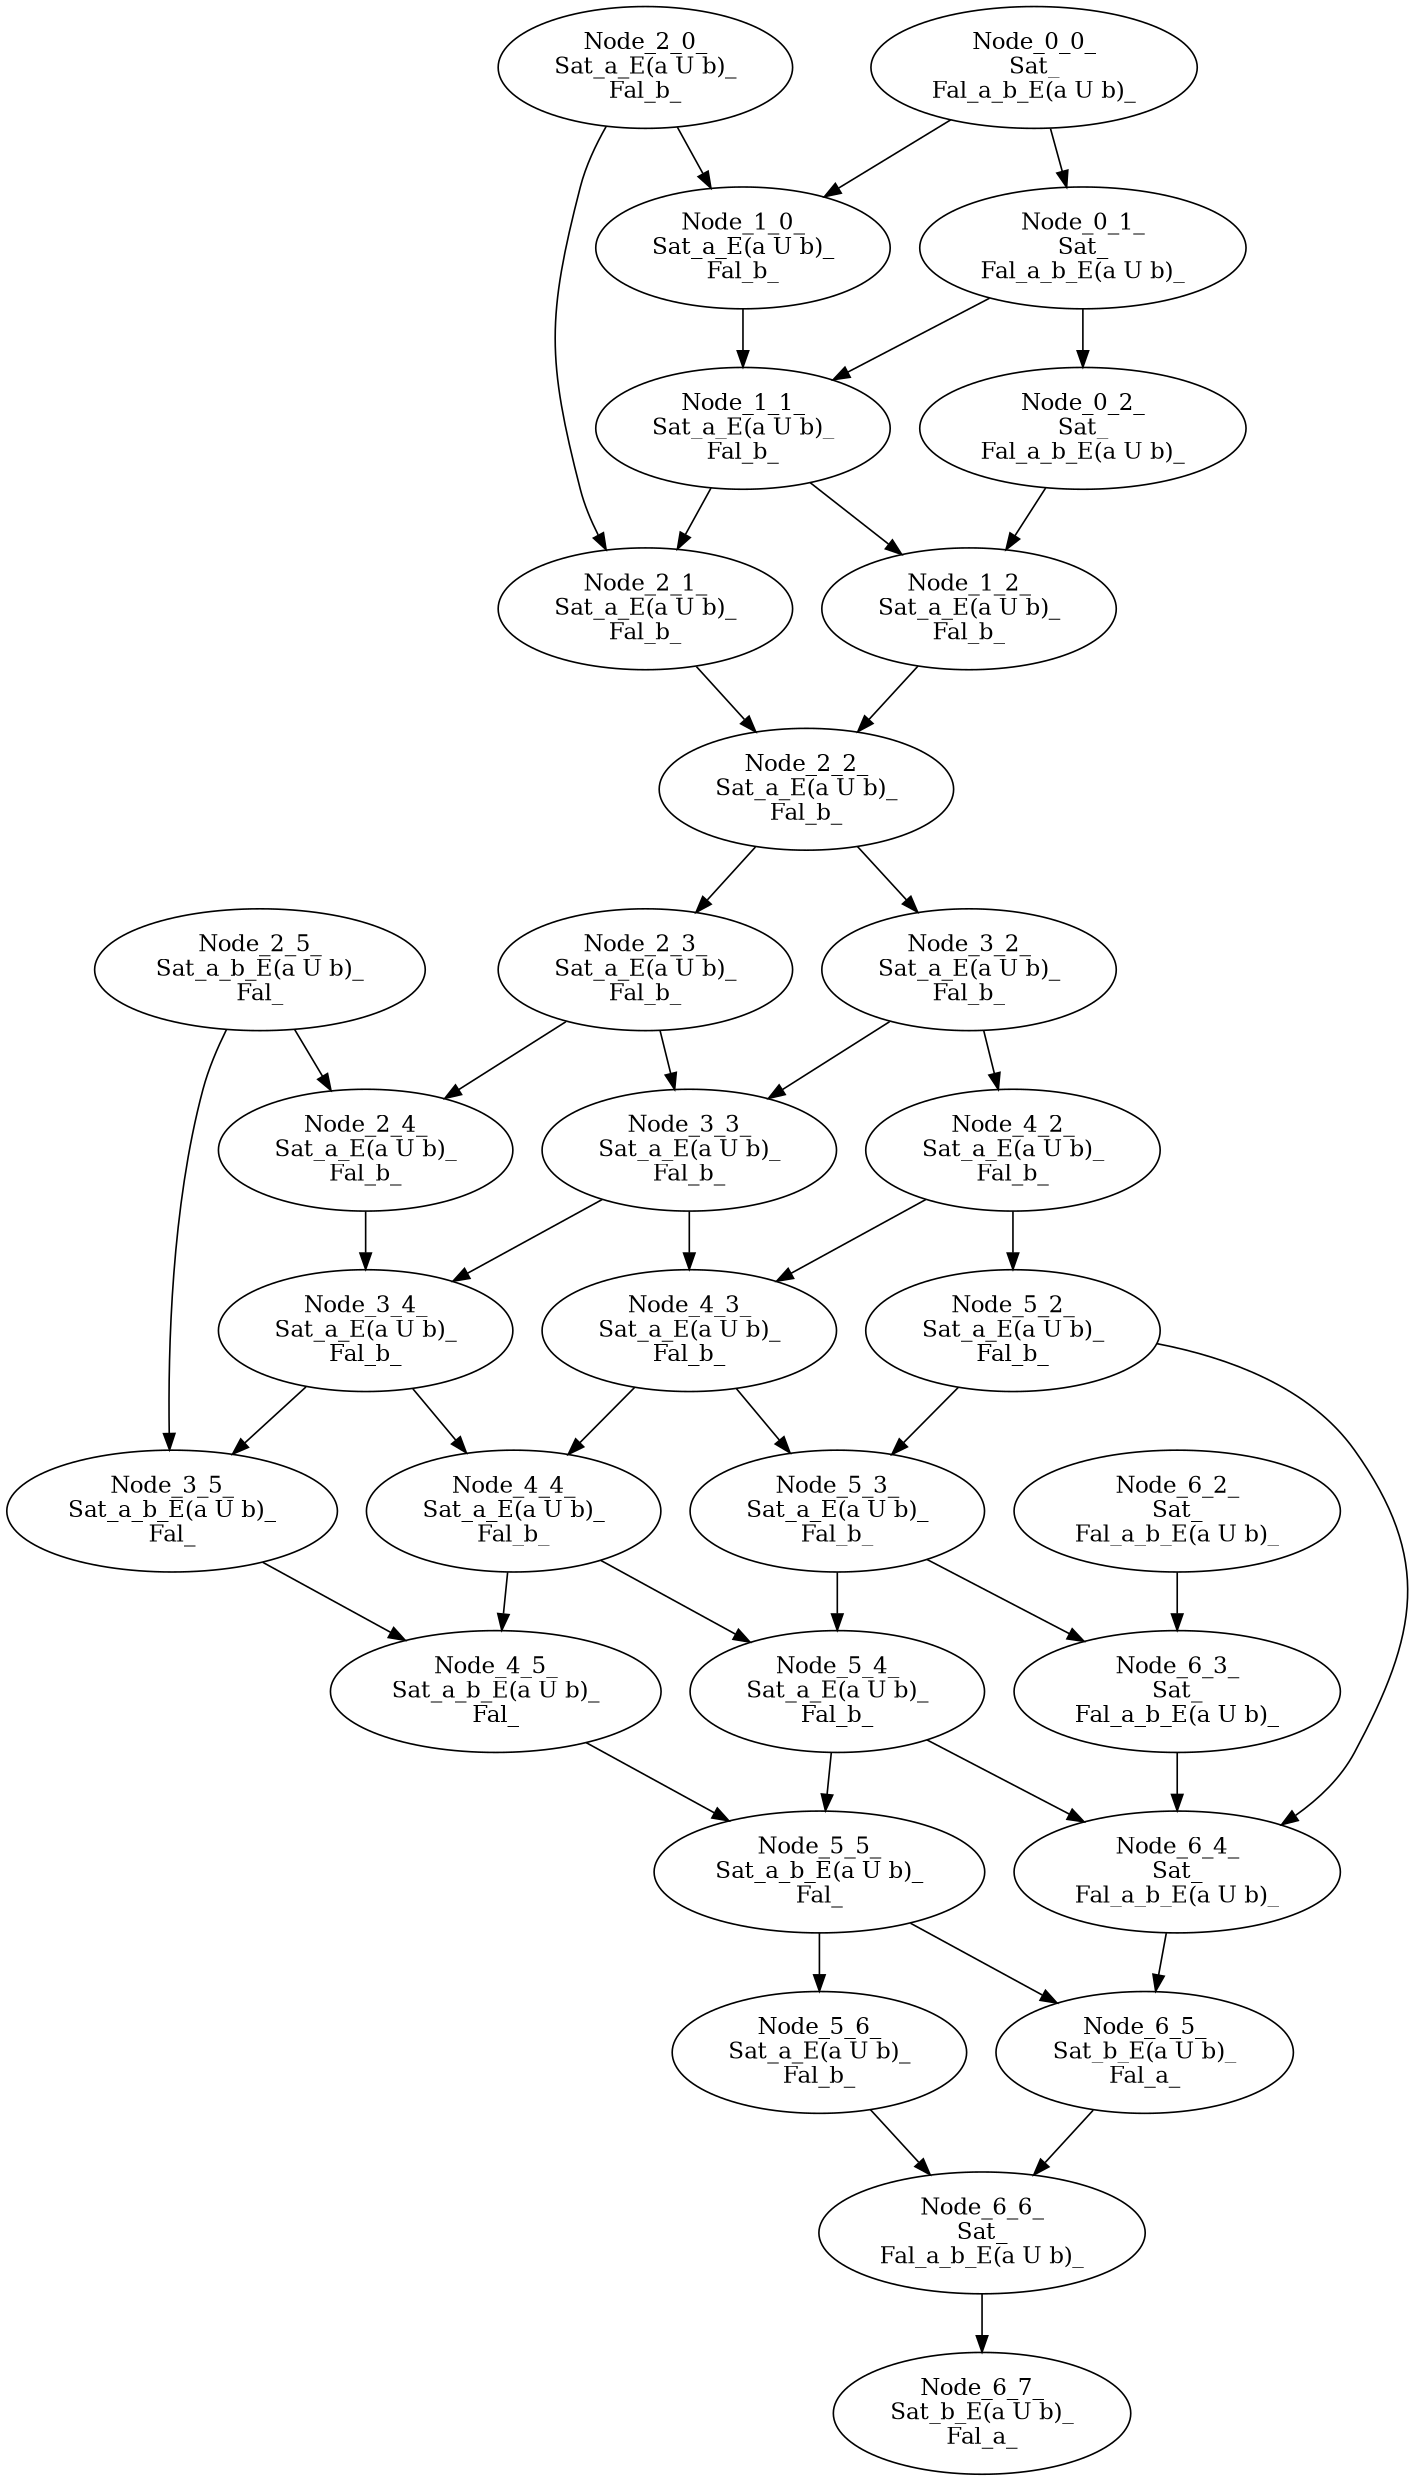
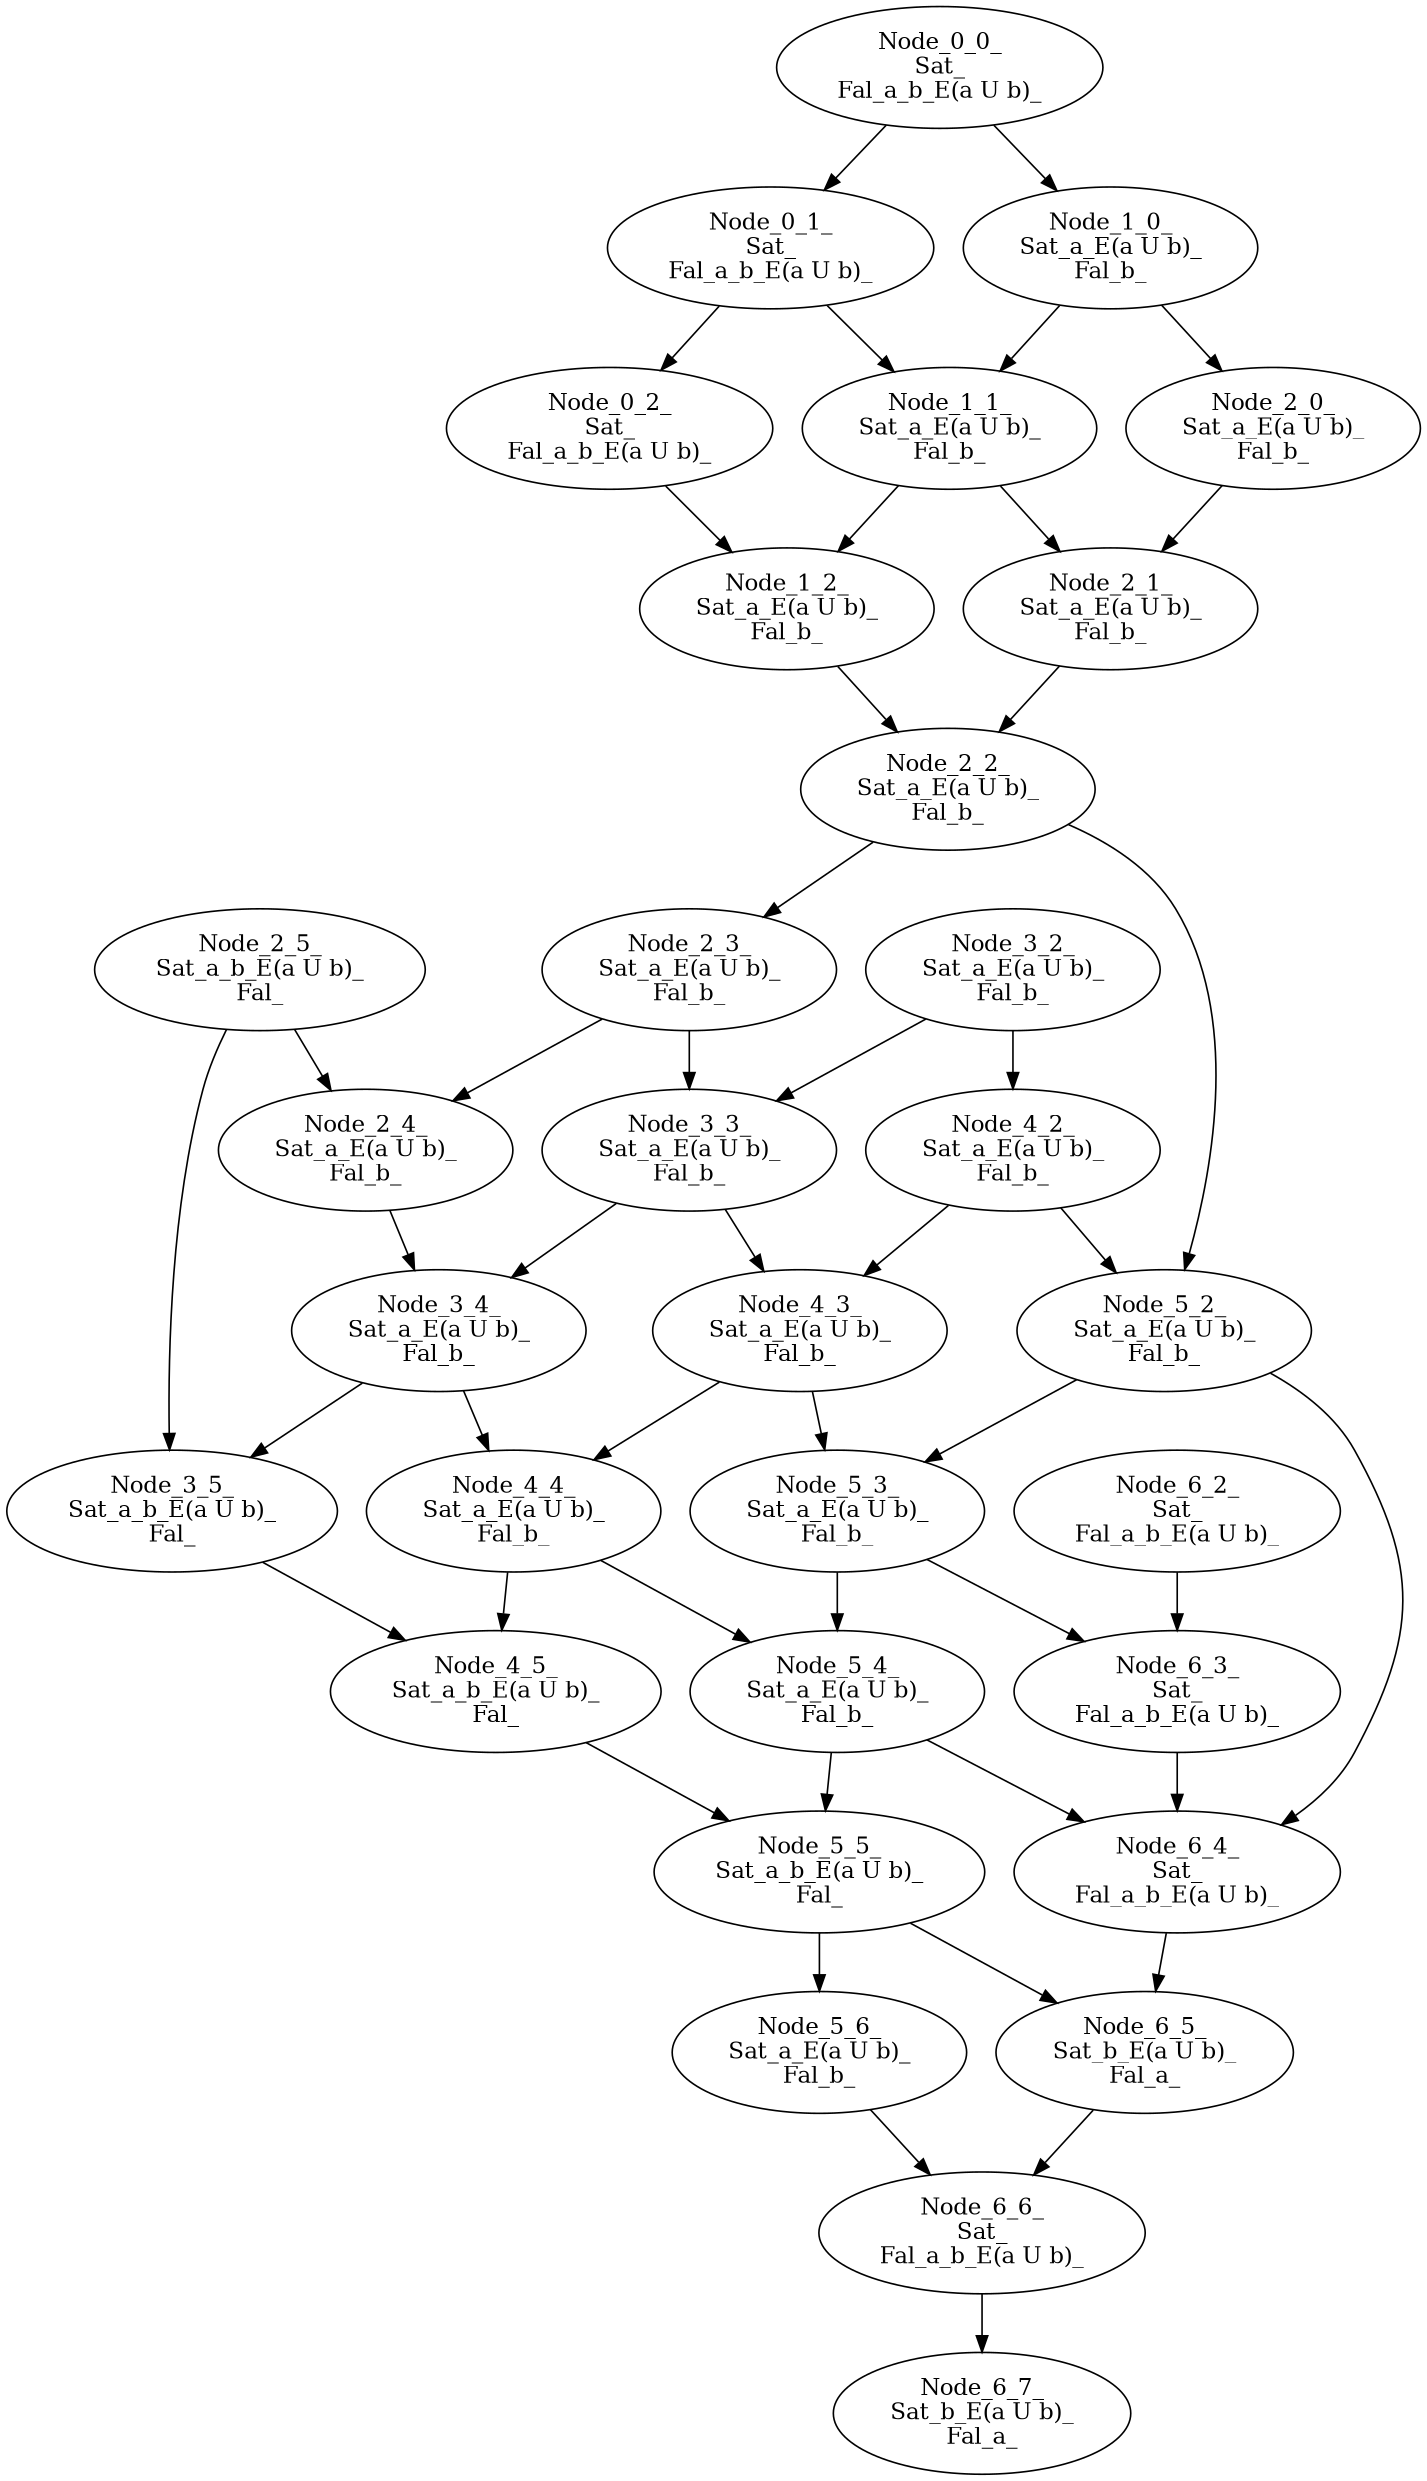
edge "Node_2_0_ Sat_a_E(a U b)_ Fal_b_" -> "Node_1_0_ Sat_a_E(a U b)_ Fal_b_": reversed
edge "Node_2_2_ Sat_a_E(a U b)_ Fal_b_" -> "Node_3_2_ Sat_a_E(a U b)_ Fal_b_": now "Node_2_2_ Sat_a_E(a U b)_ Fal_b_" -> "Node_5_2_ Sat_a_E(a U b)_ Fal_b_"
